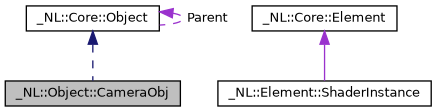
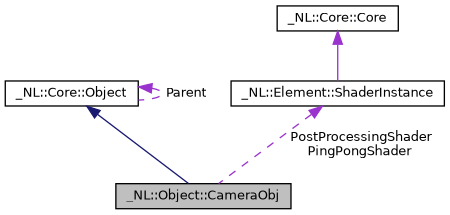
node "_NL::Core::Element": label "_NL::Core::Element" -> "_NL::Core::Core"
edge "_NL::Object::CameraObj" -> "_NL::Core::Object": style dashed -> solid
edge "_NL::Object::CameraObj" -> "_NL::Element::ShaderInstance": added, label "PostProcessingShader PingPongShader"
